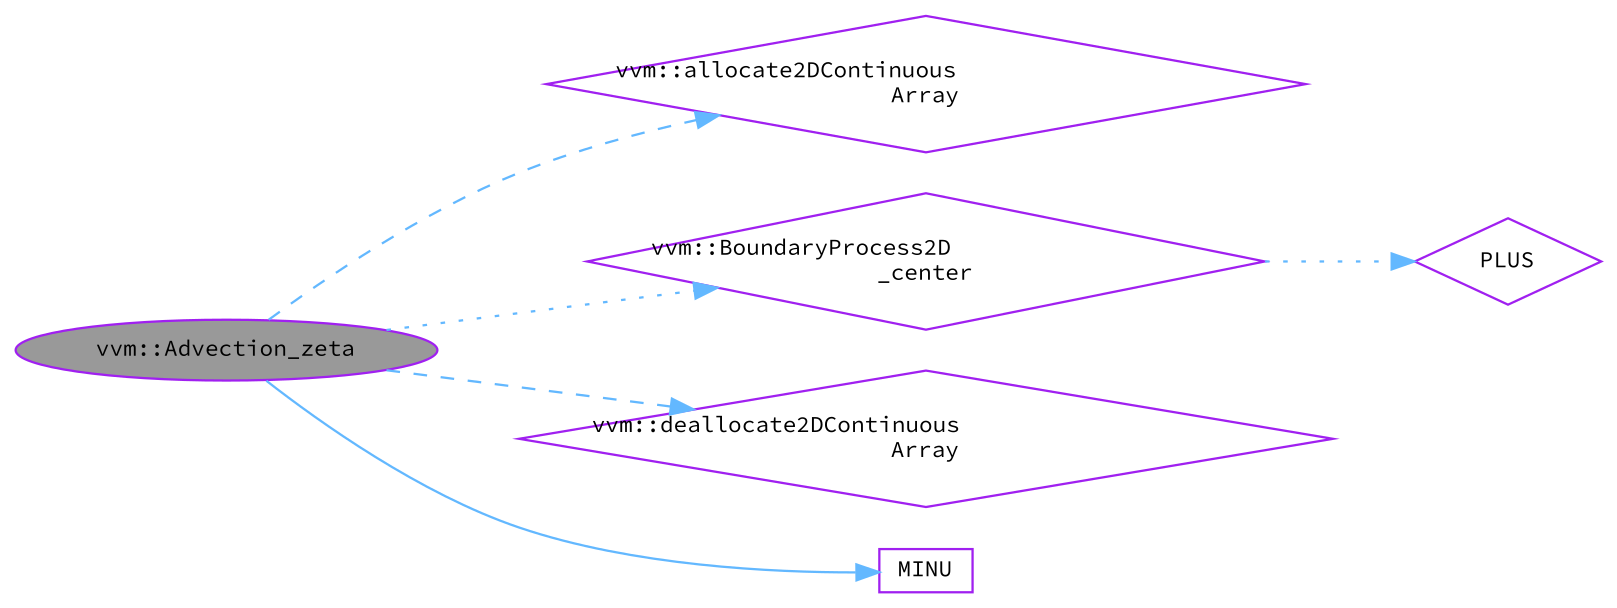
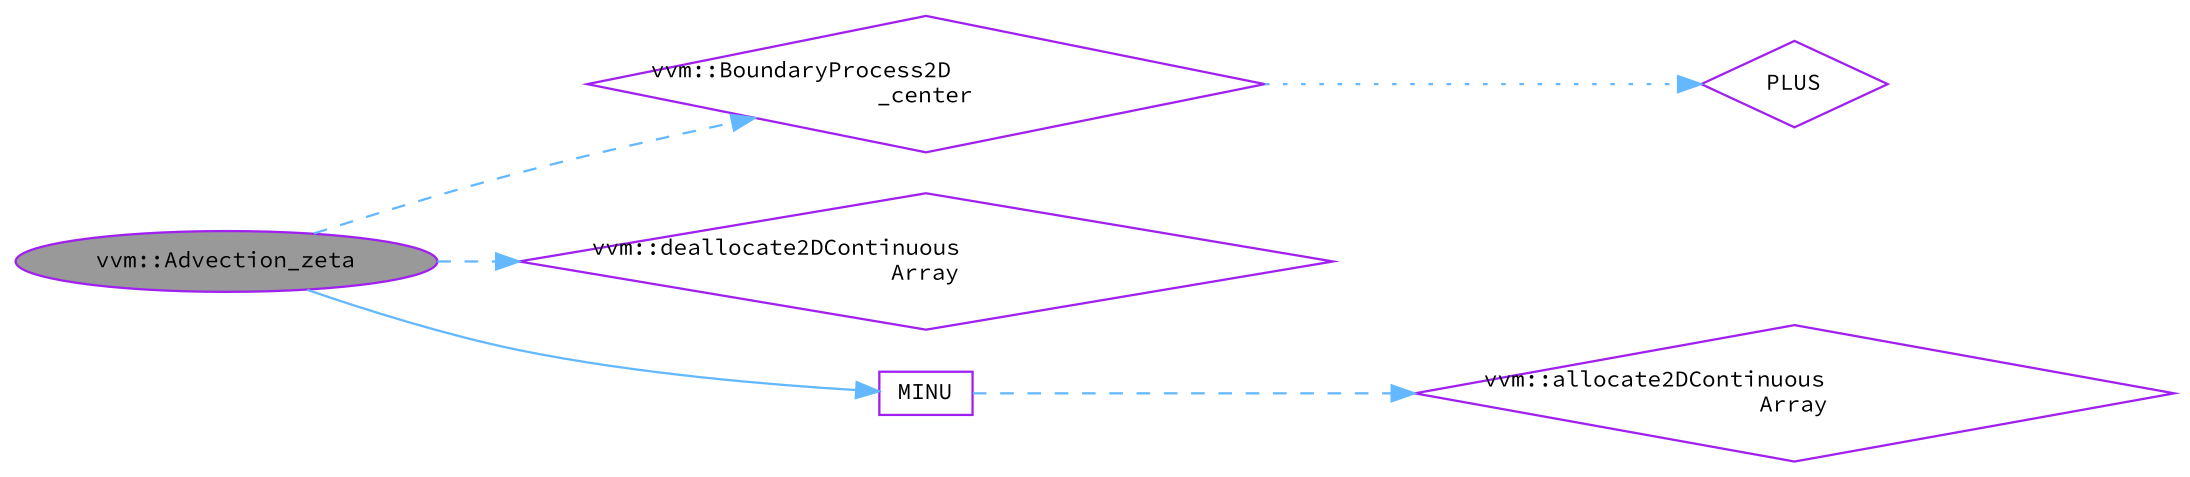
edge "vvm::Advection_zeta" -> "vvm::allocate2DContinuous Array": now "MINU" -> "vvm::allocate2DContinuous Array"
edge "vvm::Advection_zeta" -> "vvm::BoundaryProcess2D _center": style dotted -> dashed
